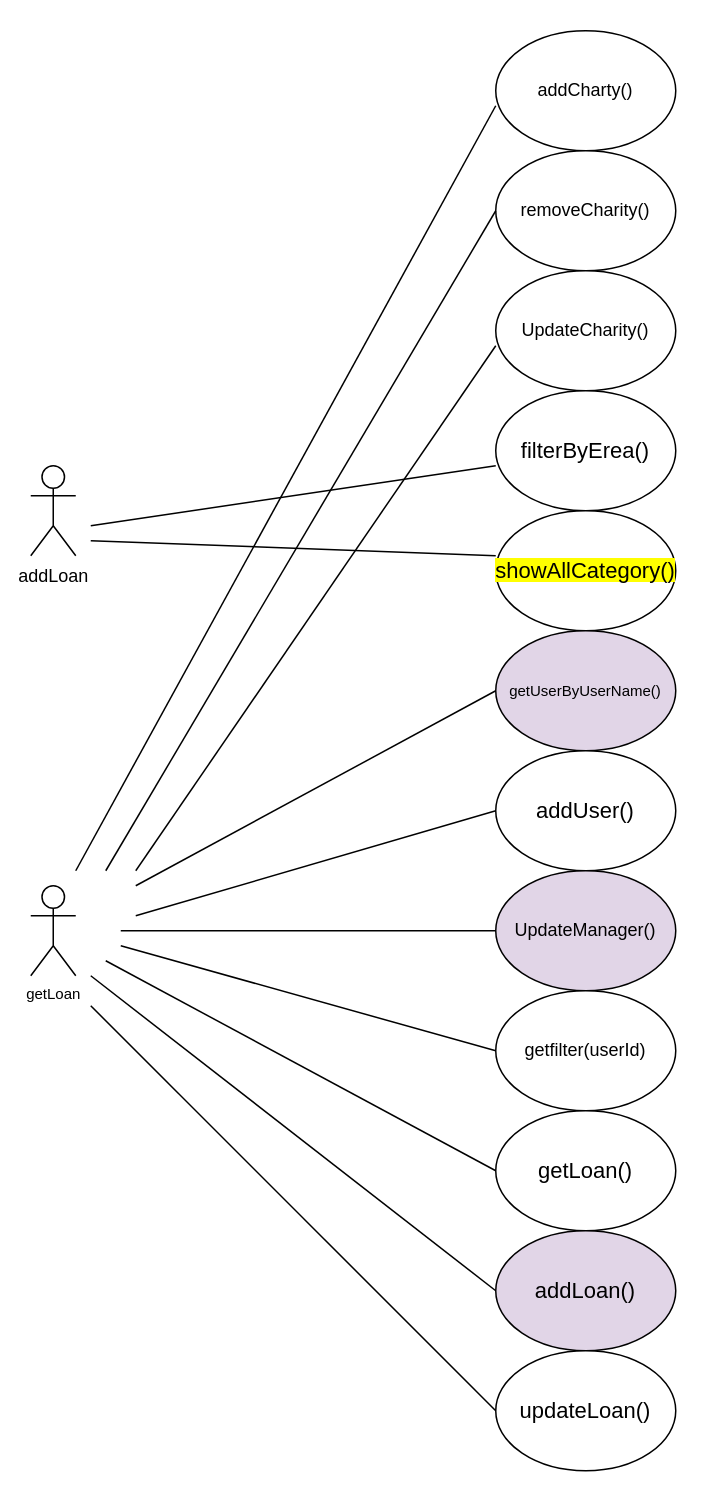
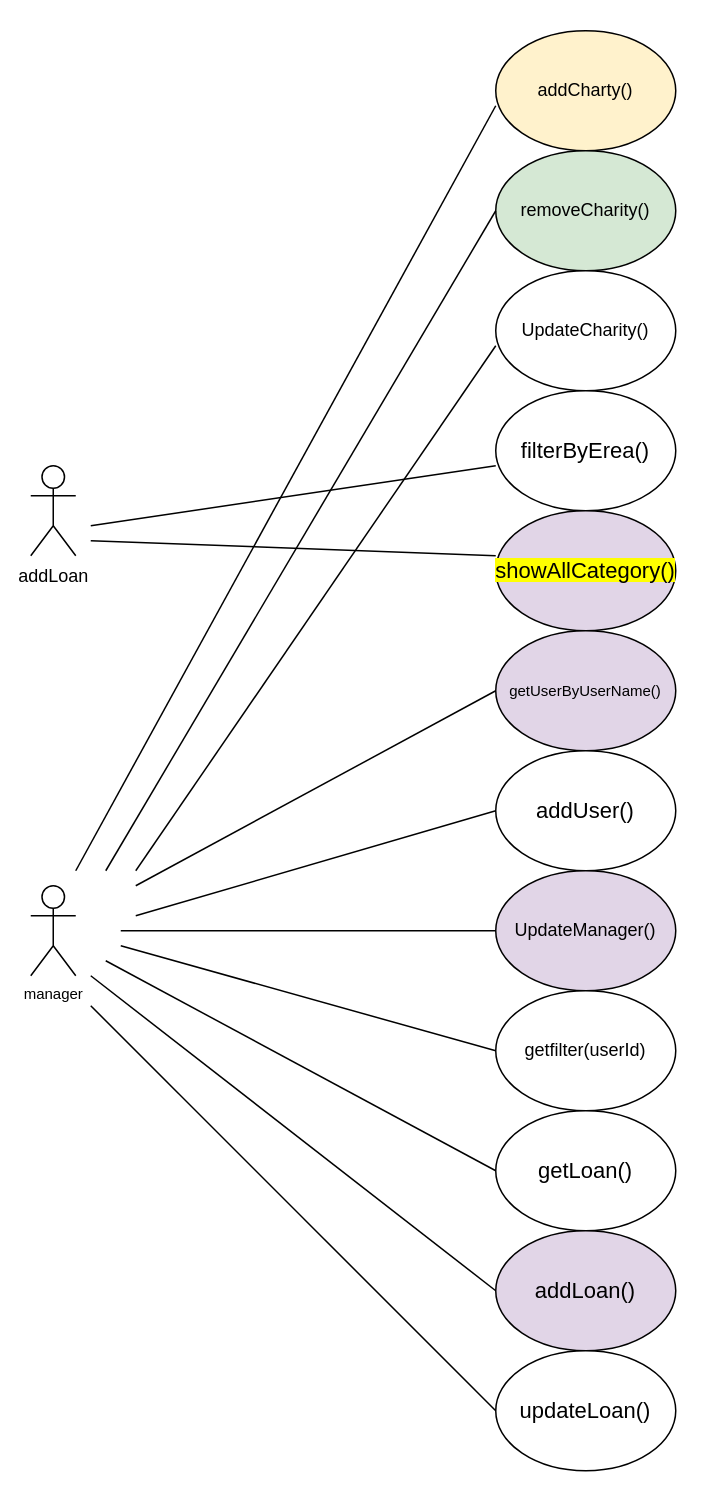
node "addCharty()": fillcolor #ffffff -> #fff2cc
node "removeCharity()": fillcolor #ffffff -> #d5e8d4
node "showAllCategory()": fillcolor #ffffff -> #e1d5e7
node "getLoan": label "getLoan" -> "manager"
